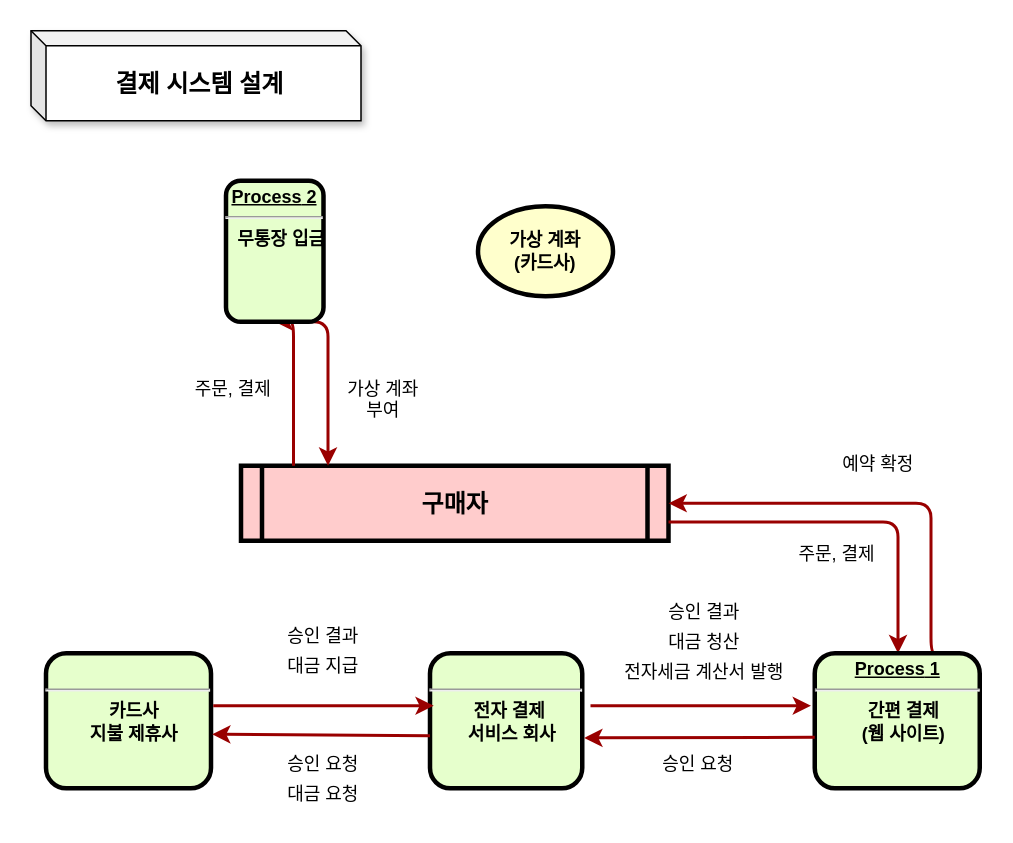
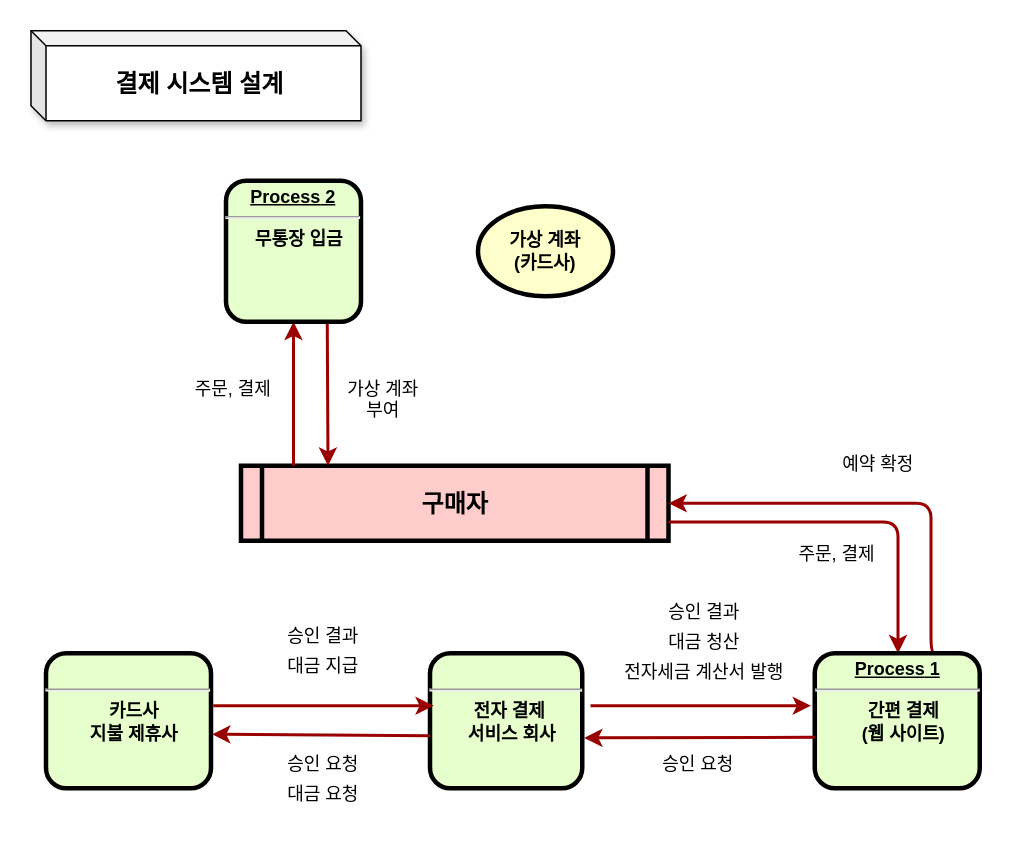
node "Process 2 무통장 입금": size 98x141 -> 135x141
